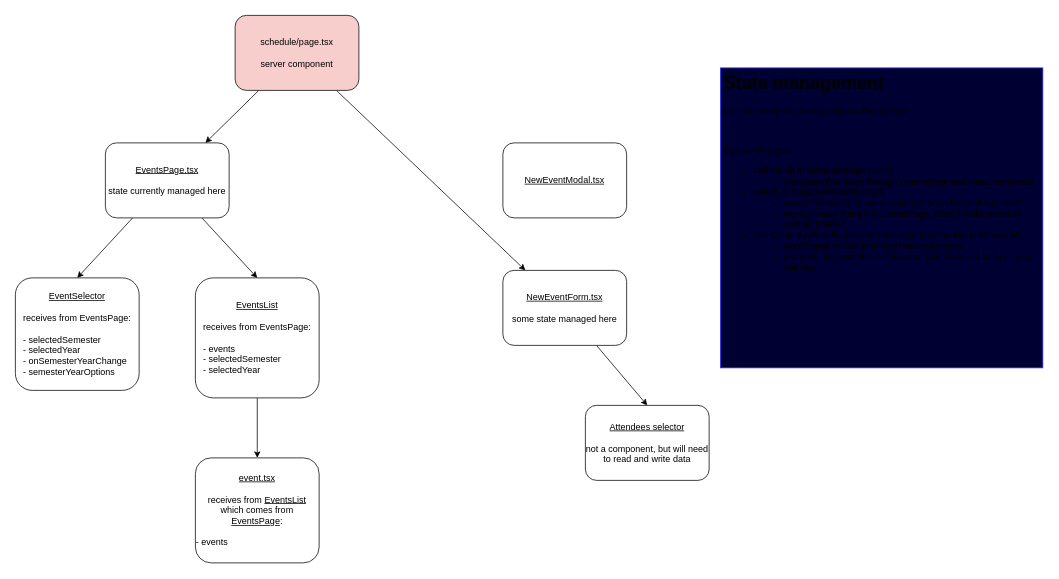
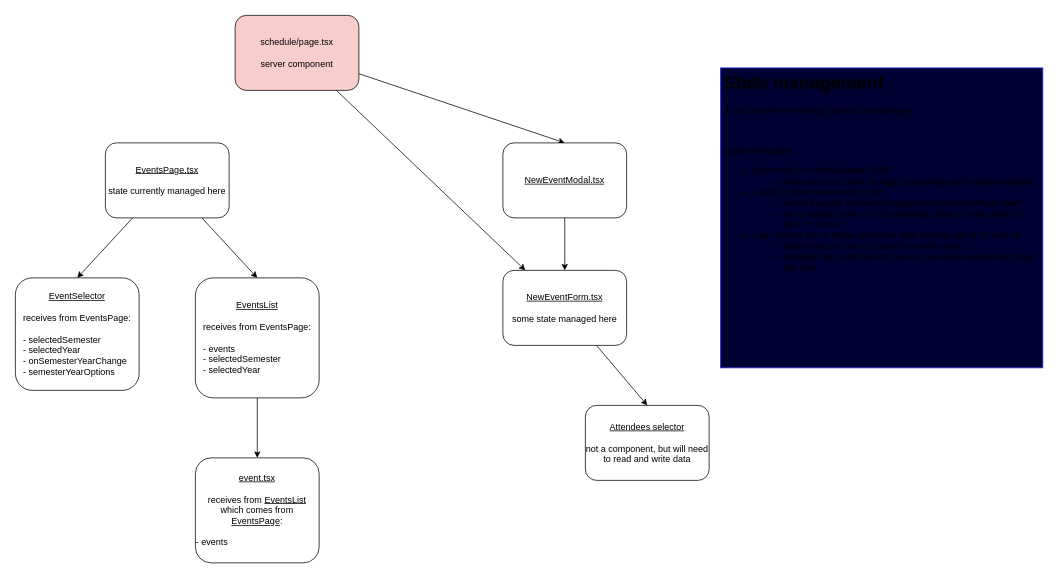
edge "schedule/page.tsx server component" -> "EventsPage.tsx state currently managed here": now "schedule/page.tsx server component" -> "NewEventModal.tsx"
edge "NewEventModal.tsx" -> "NewEventForm.tsx some state managed here": added
